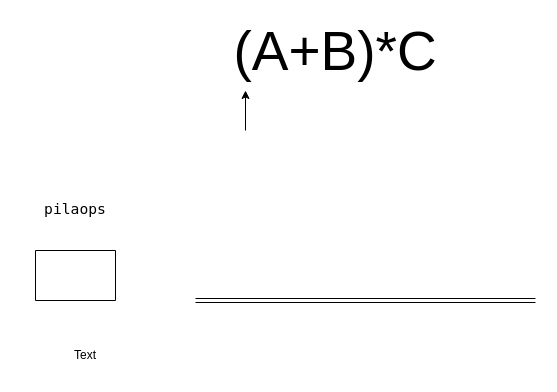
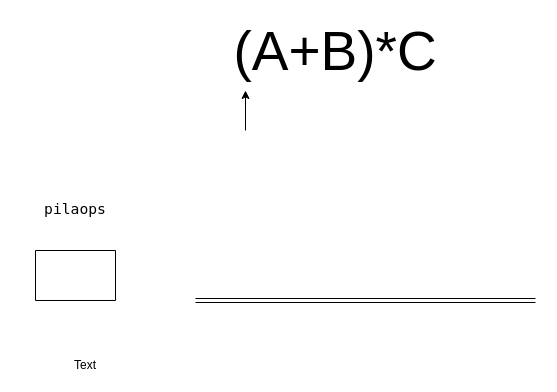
node "Text": moved (86, 356) -> (86, 366)
